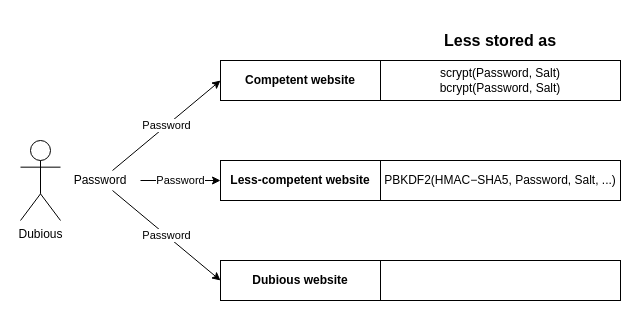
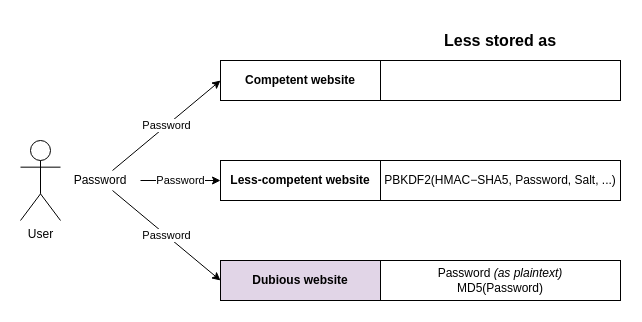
node "scrypt(Password, Salt) bcrypt(Password, Salt)": removed
node "Dubious": label "Dubious" -> "User"
node "Dubious website": fillcolor #ffffff -> #e1d5e7
node "Password (as plaintext) MD5(Password)": added
